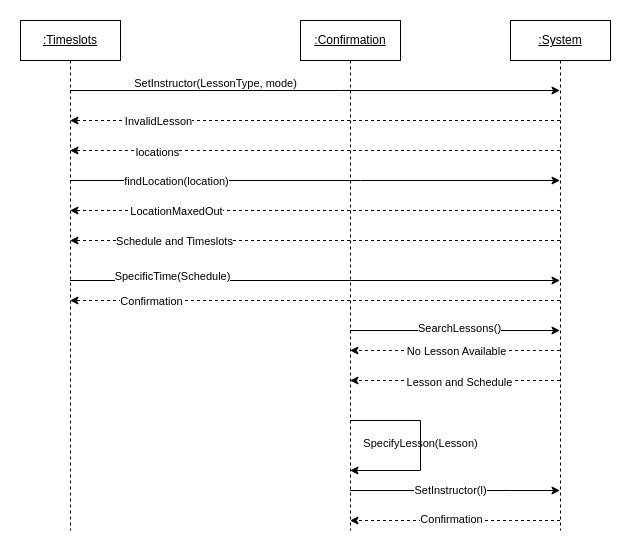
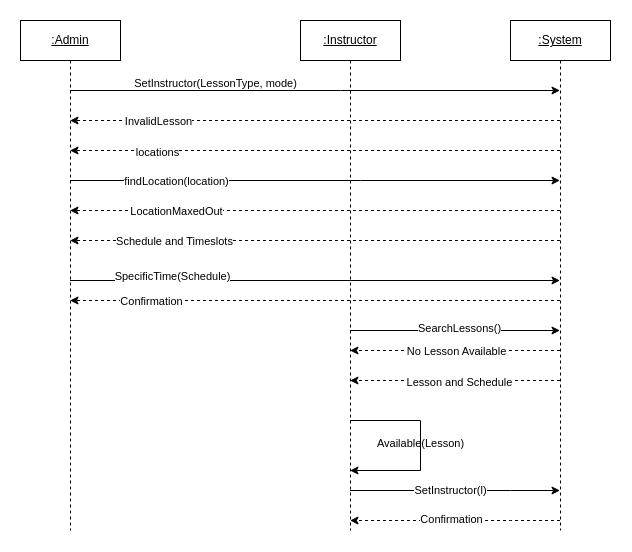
node ":Timeslots": label ":Timeslots" -> ":Admin"
node ":Confirmation": label ":Confirmation" -> ":Instructor"
node "SpecifyLesson(Lesson)": label "SpecifyLesson(Lesson)" -> "Available(Lesson)"
